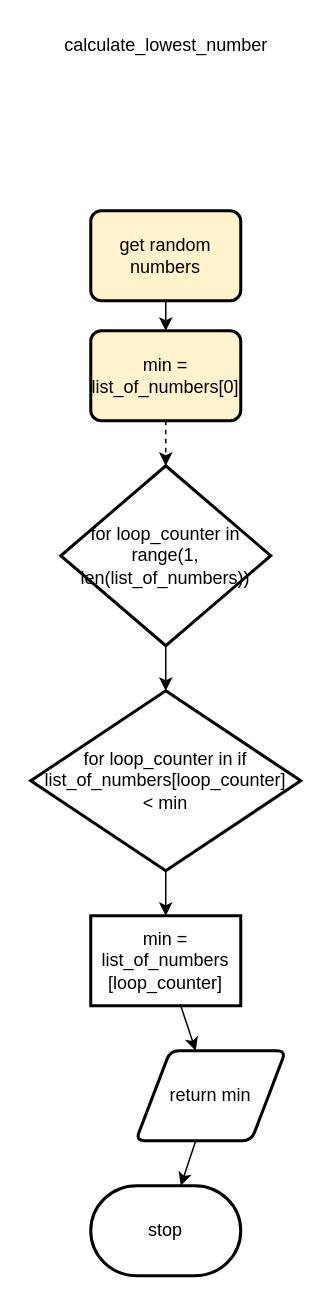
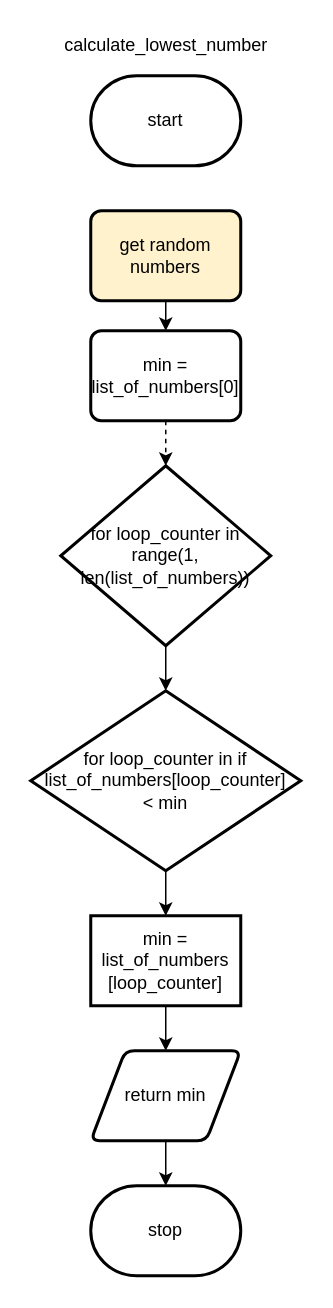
node "start": added
node "min = list_of_numbers[0]": fillcolor #fff2cc -> #ffffff
node "return min": moved (211, 1096) -> (166, 1096)
